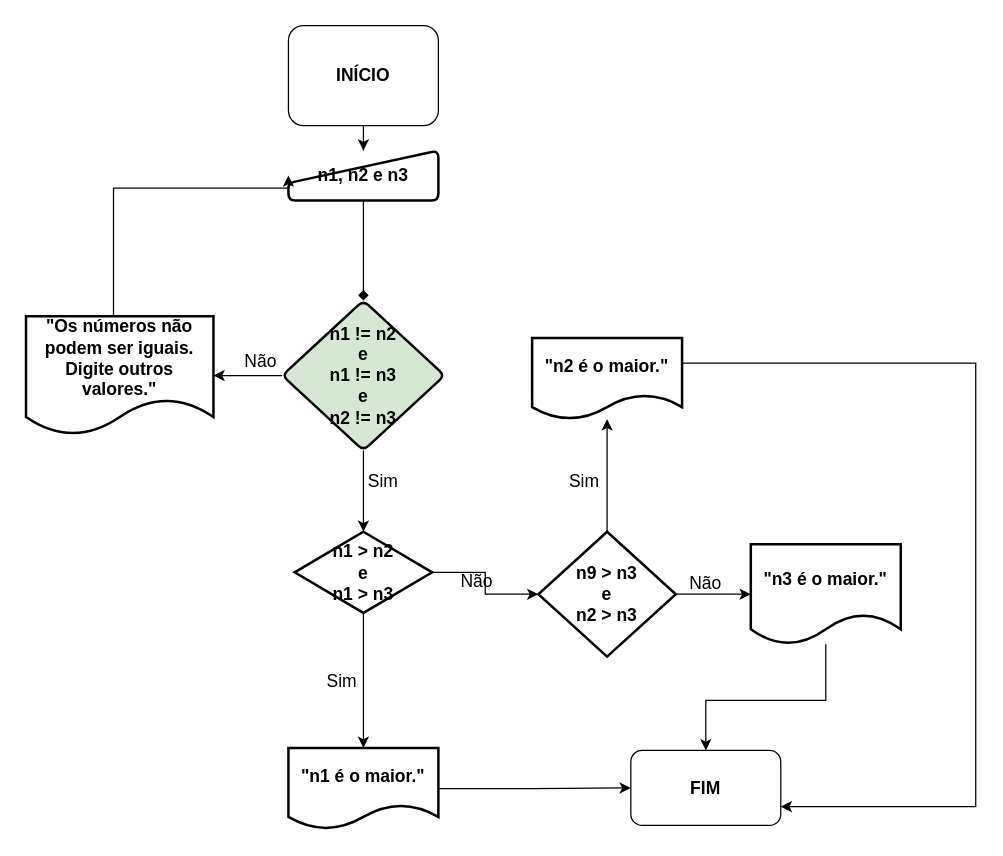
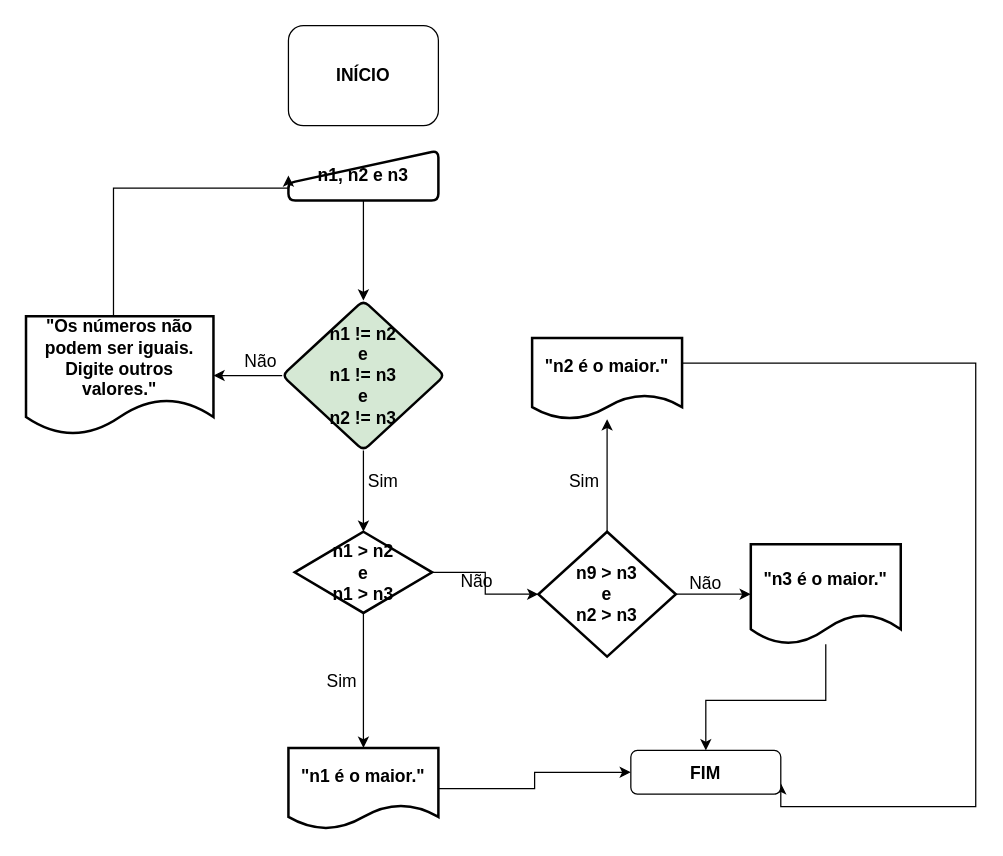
edge "INÍCIO" -> "n1, n2 e n3": removed
edge "n1, n2 e n3" -> "n1 != n2 e n1 != n3 e n2 != n3": arrowhead diamond -> classic
node "FIM": size 150x75 -> 150x44
